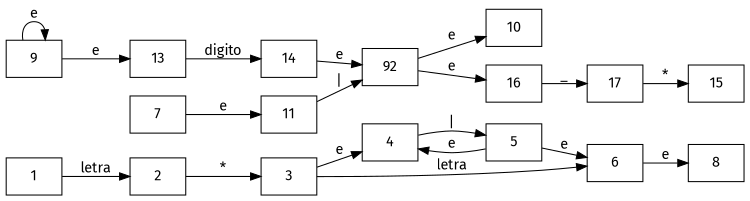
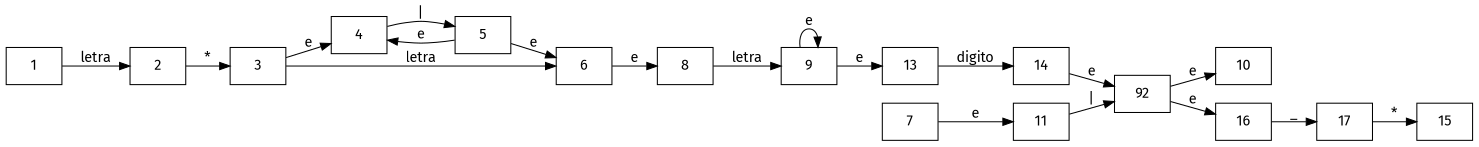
edge "8" -> "9": added, label "letra"
